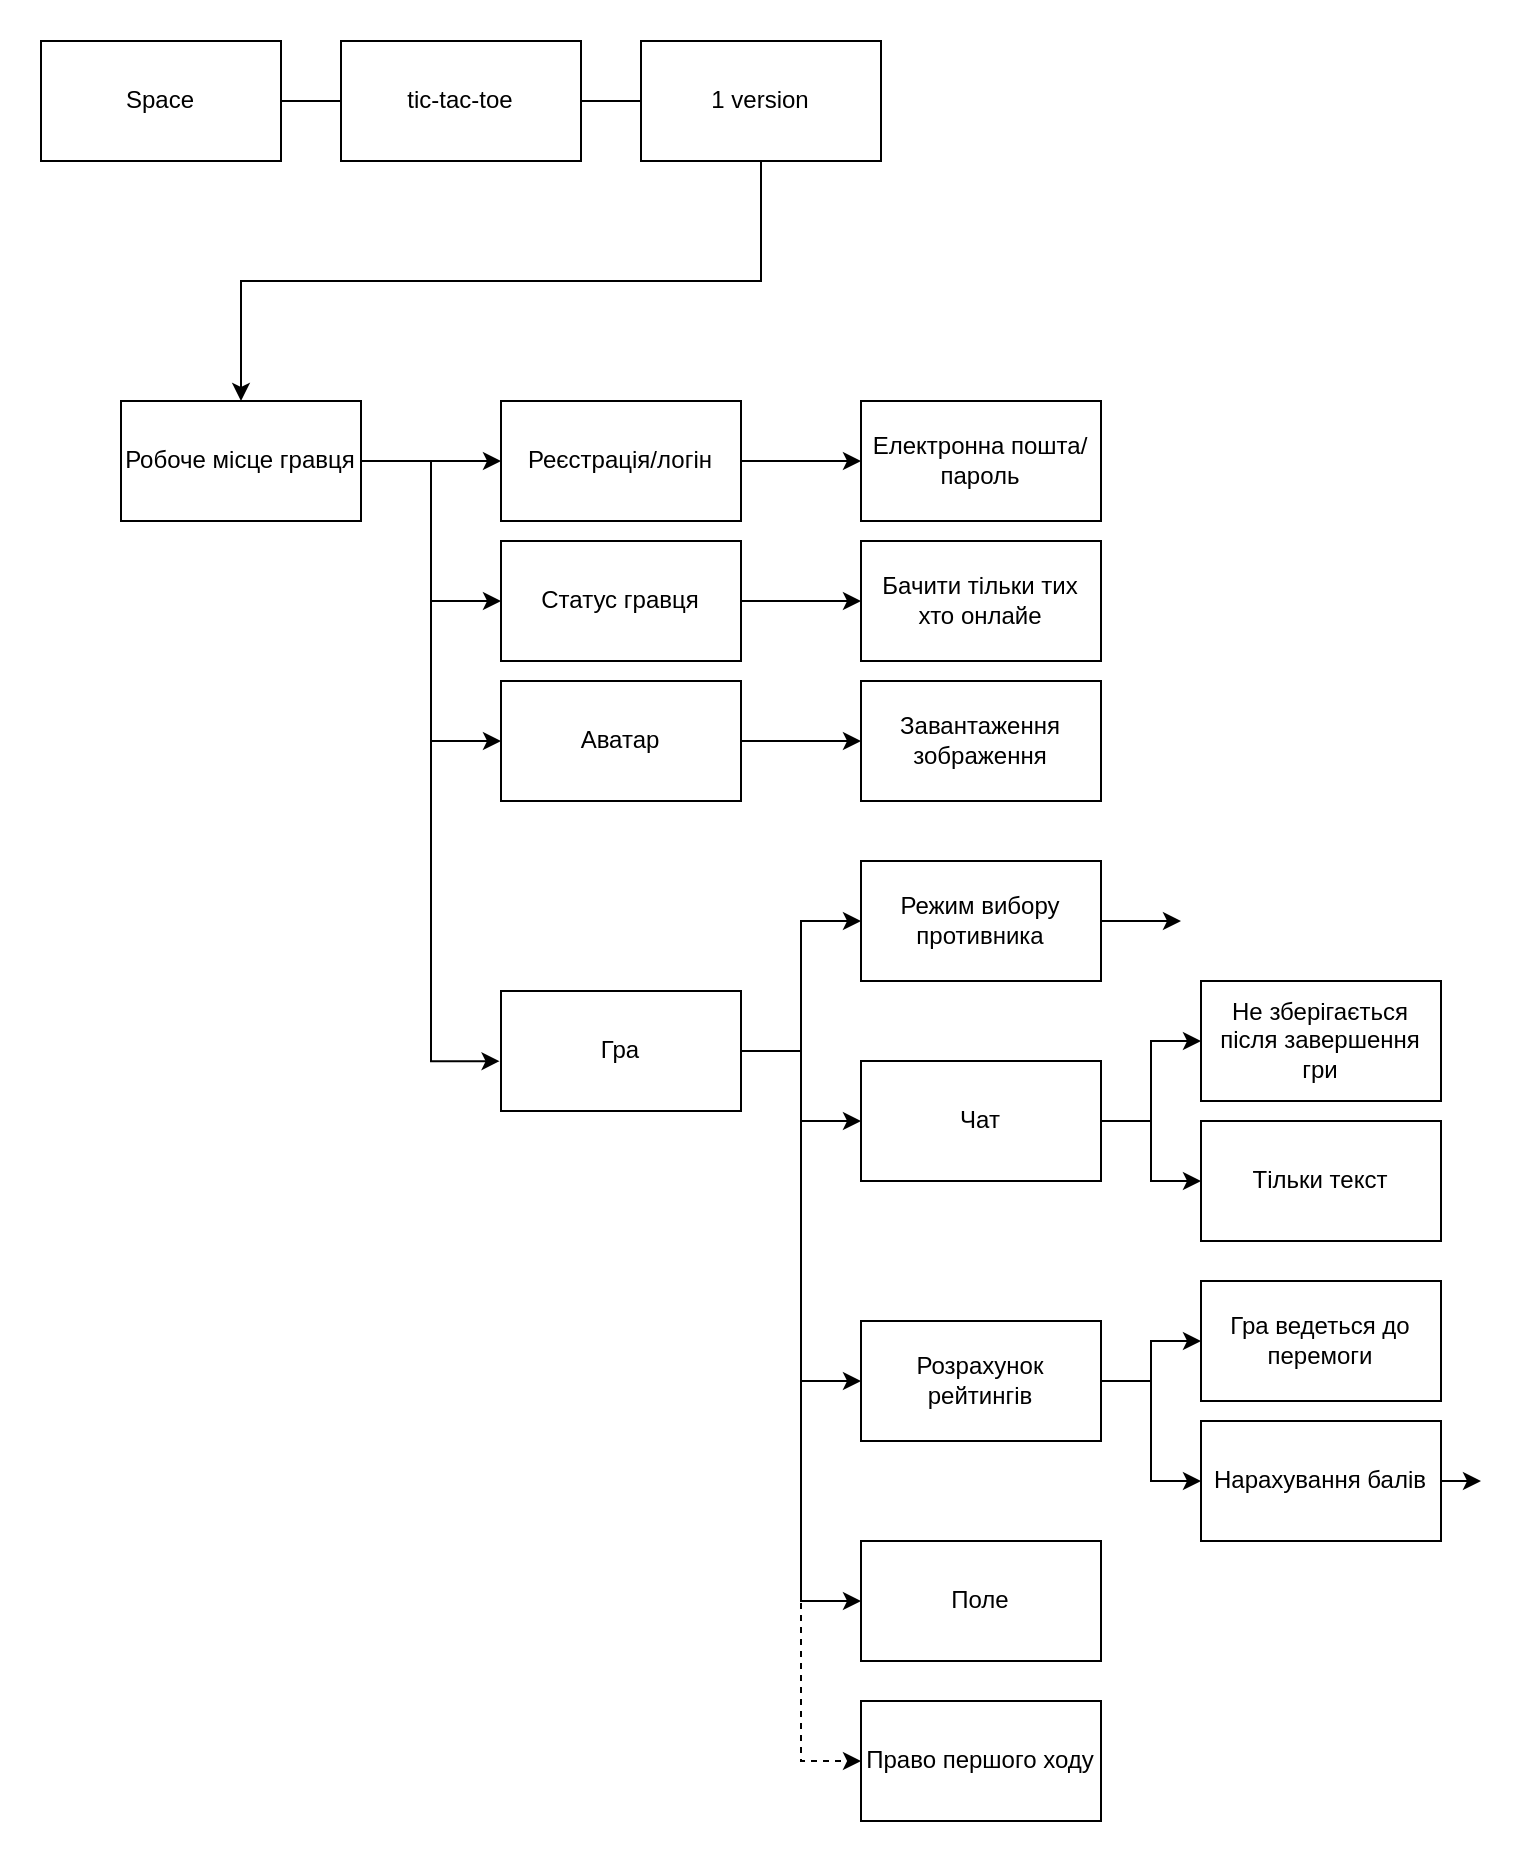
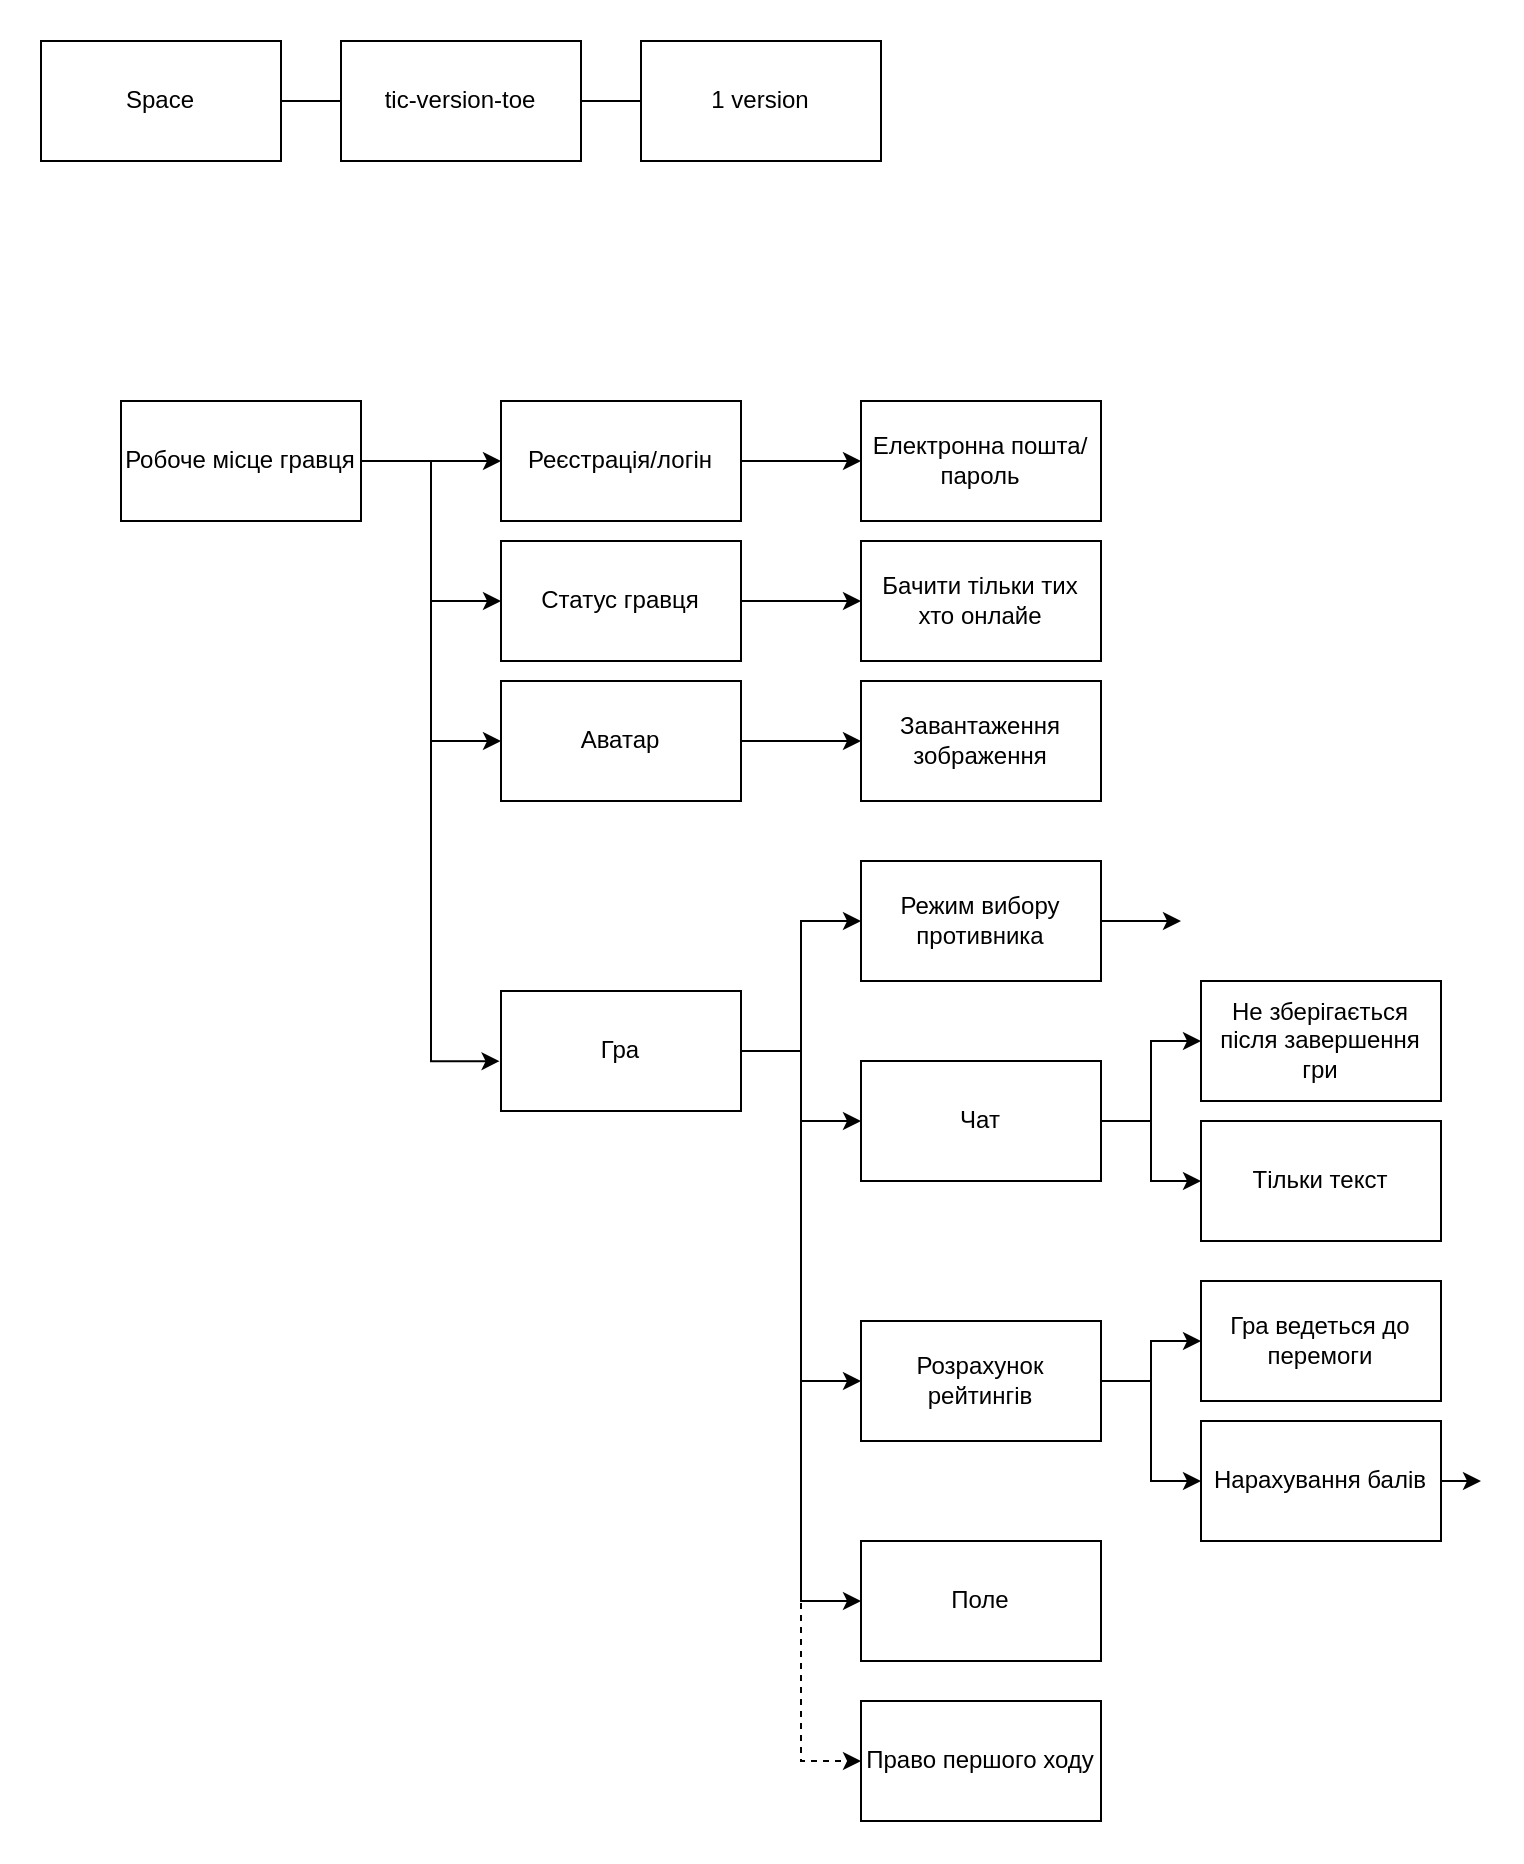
node "tic-tac-toe": label "tic-tac-toe" -> "tic-version-toe"
edge "1 version" -> "Робоче місце гравця": removed
